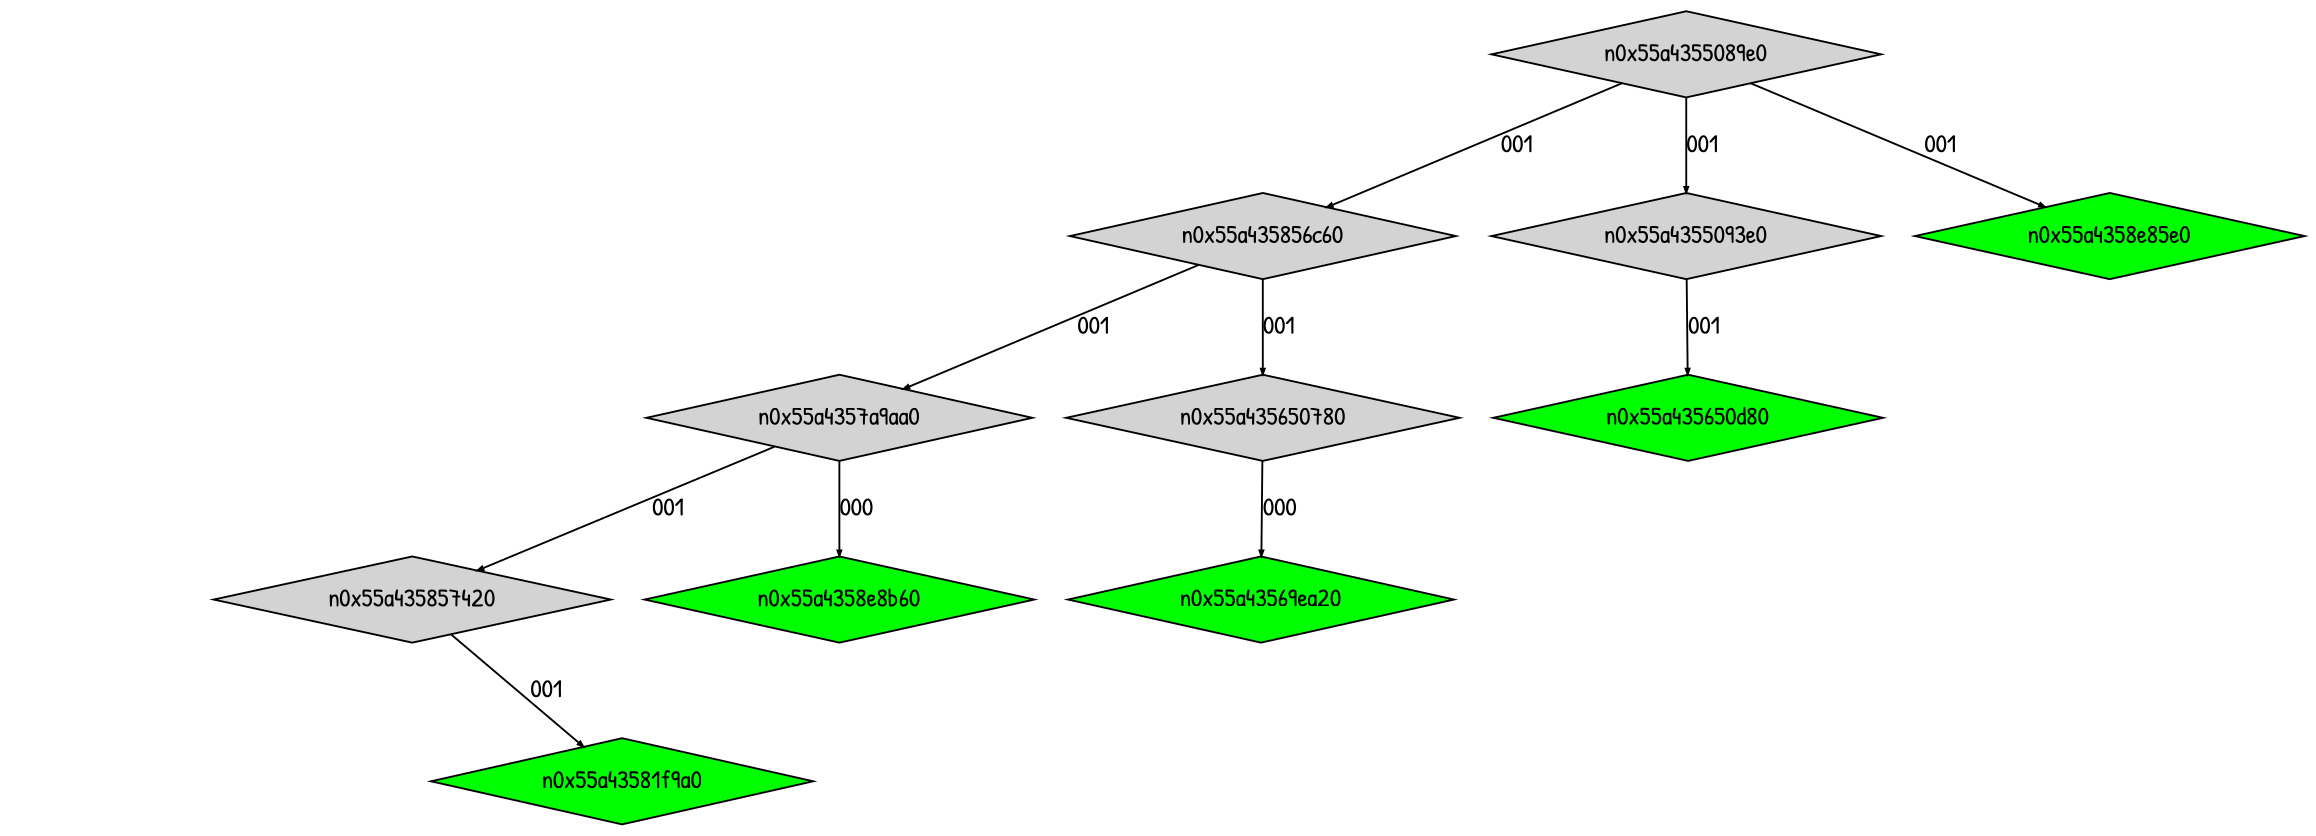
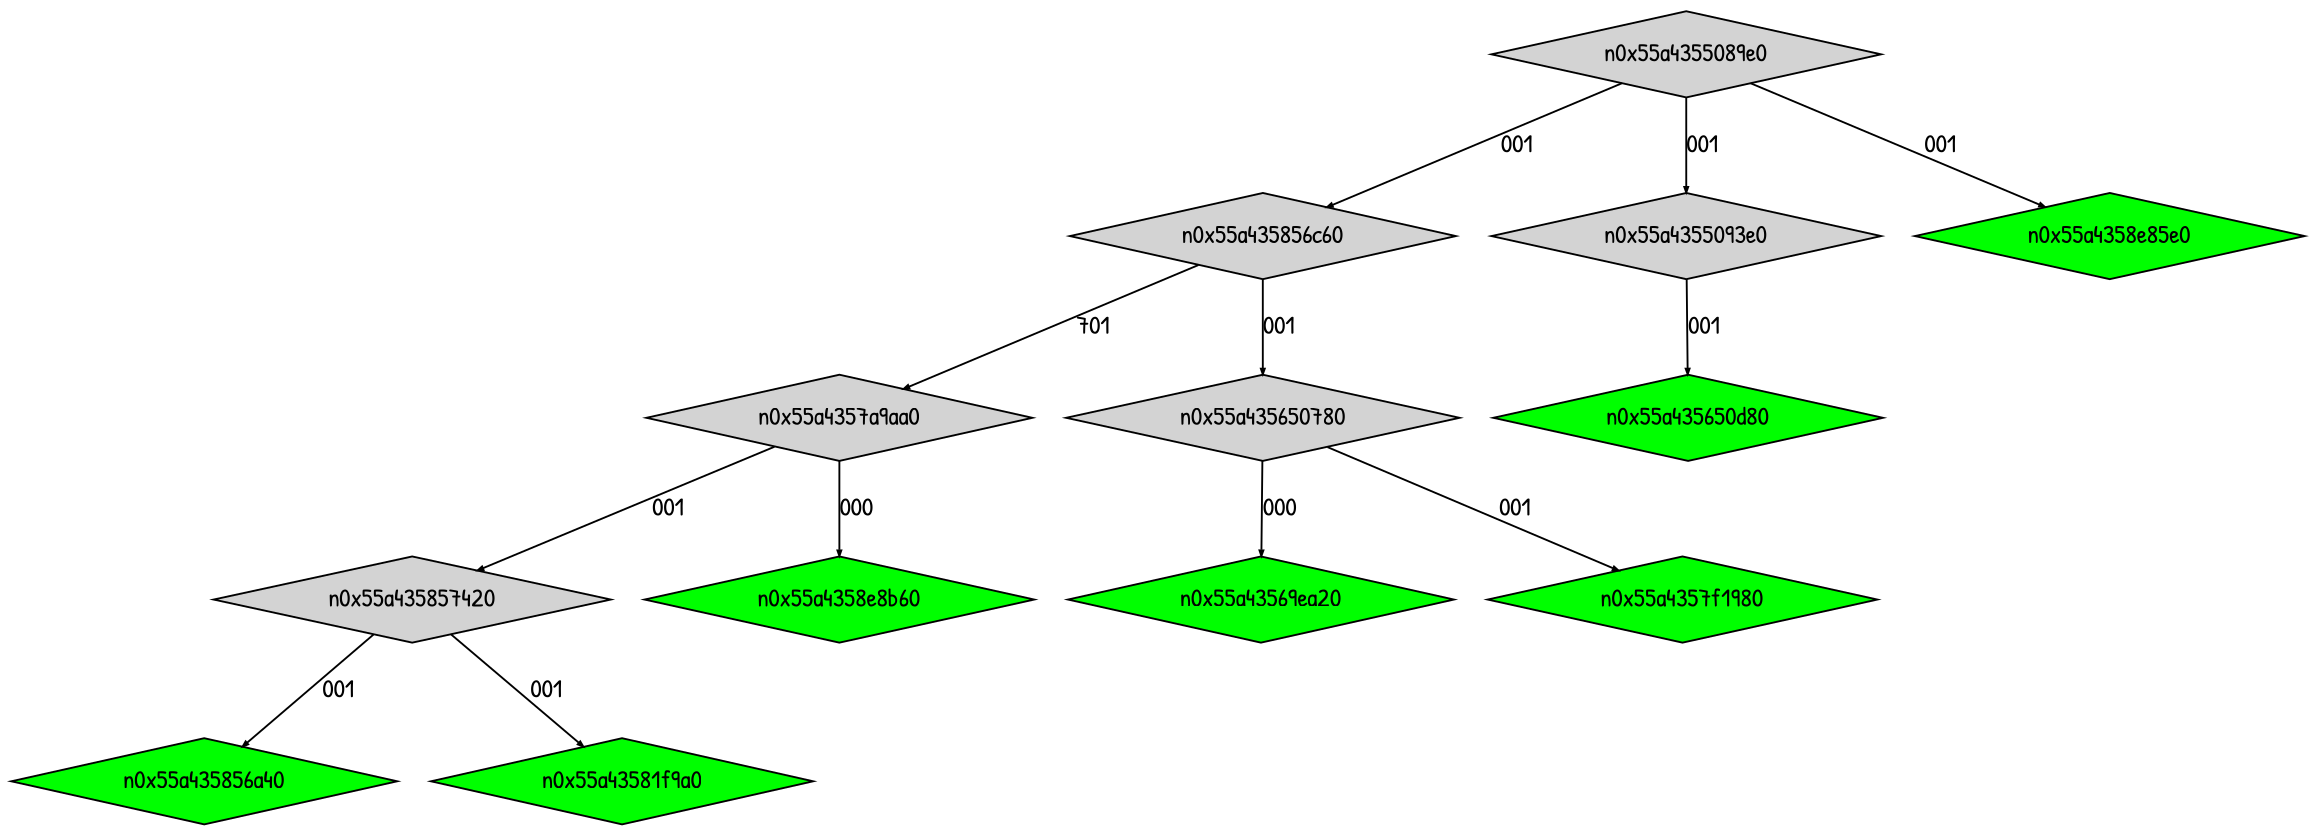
edge "n0x55a435856c60" -> "n0x55a4357a9aa0": label "001" -> "701"
node "n0x55a4357f1980": added
node "n0x55a435856a40": added
